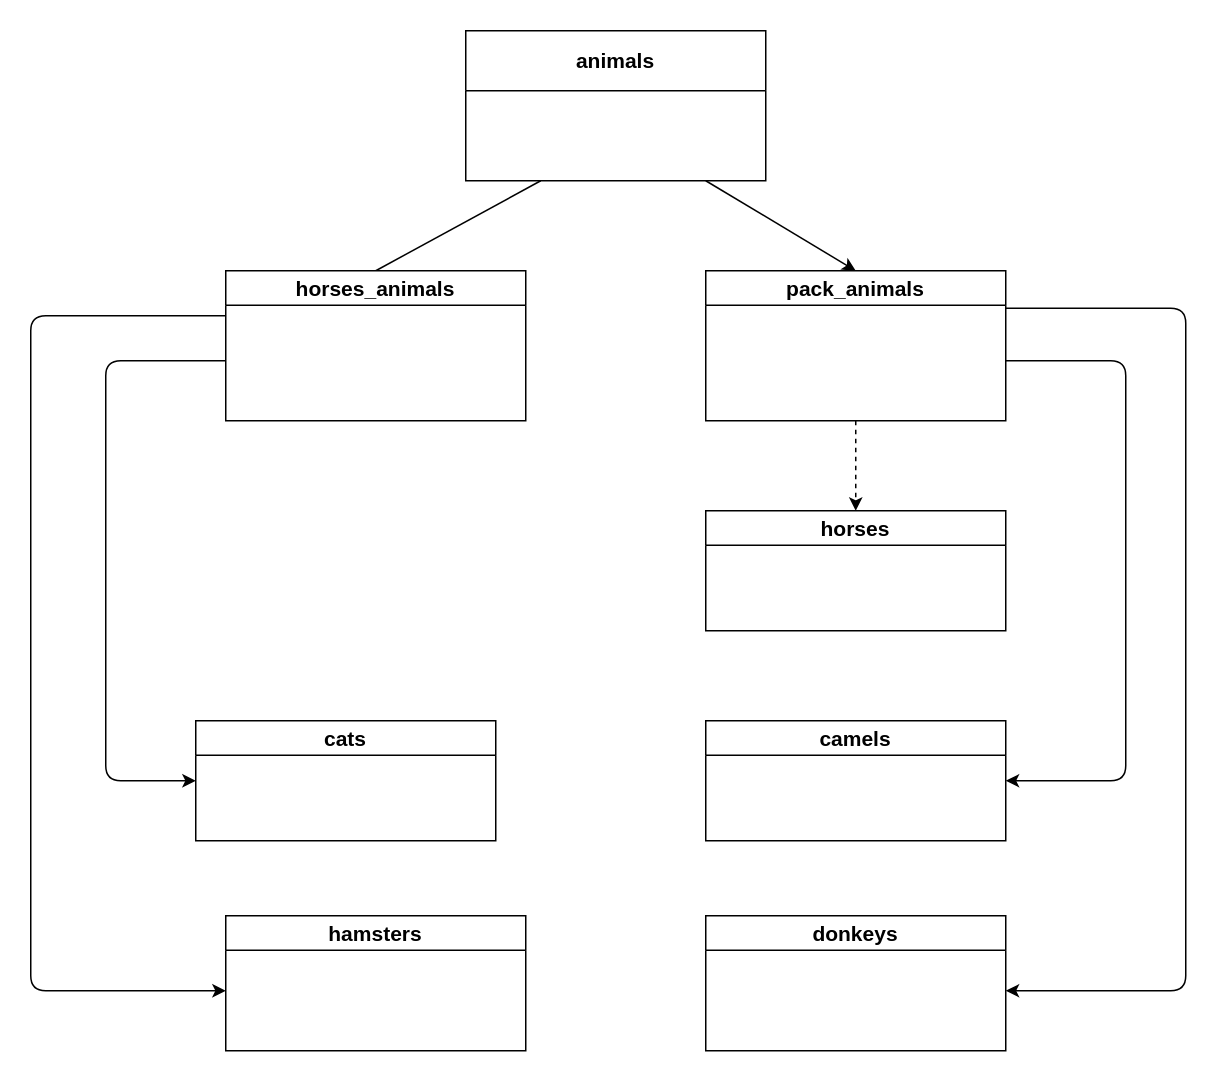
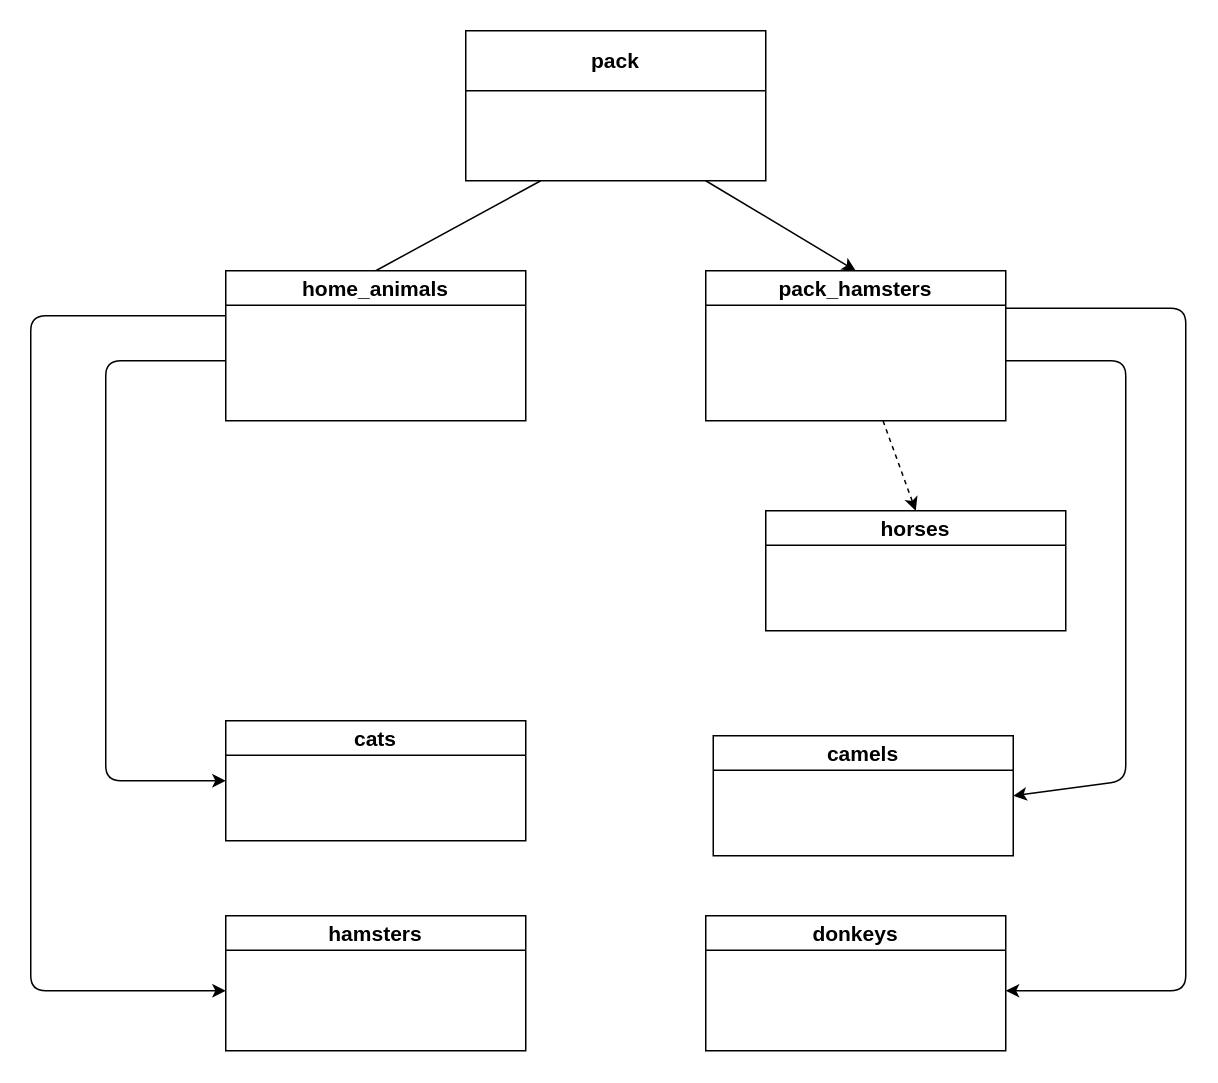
node "animals": label "animals" -> "pack"
node "horses_animals": label "horses_animals" -> "home_animals"
node "pack_animals": label "pack_animals" -> "pack_hamsters"
node "horses": moved (856, 571) -> (916, 571)
node "cats": moved (346, 781) -> (376, 781)
node "camels": moved (856, 781) -> (863, 796)
